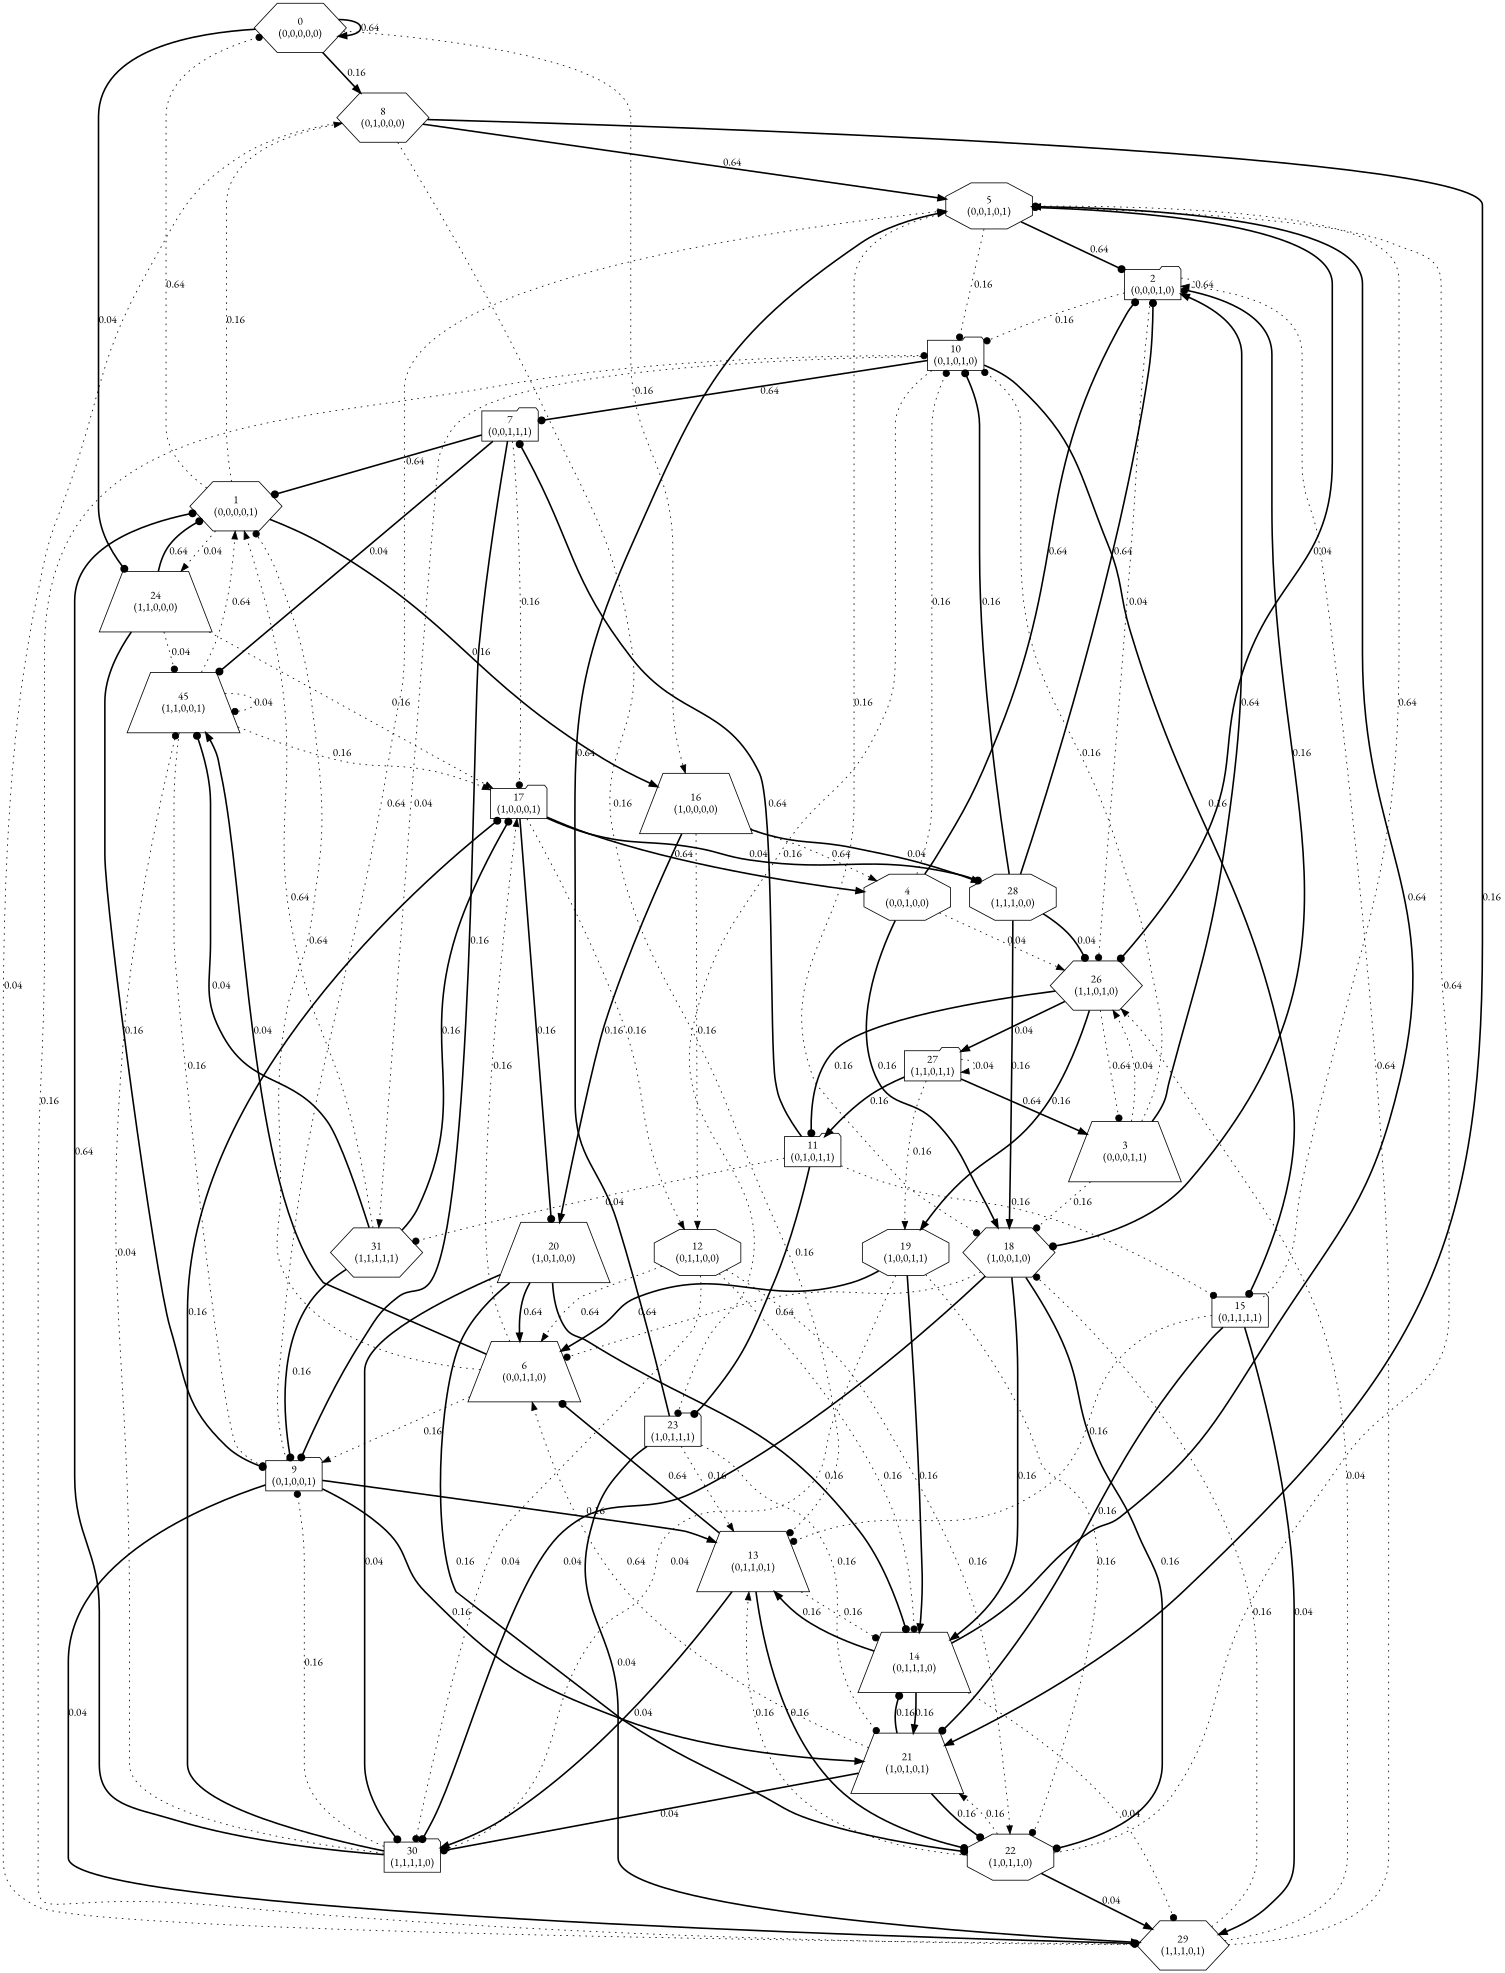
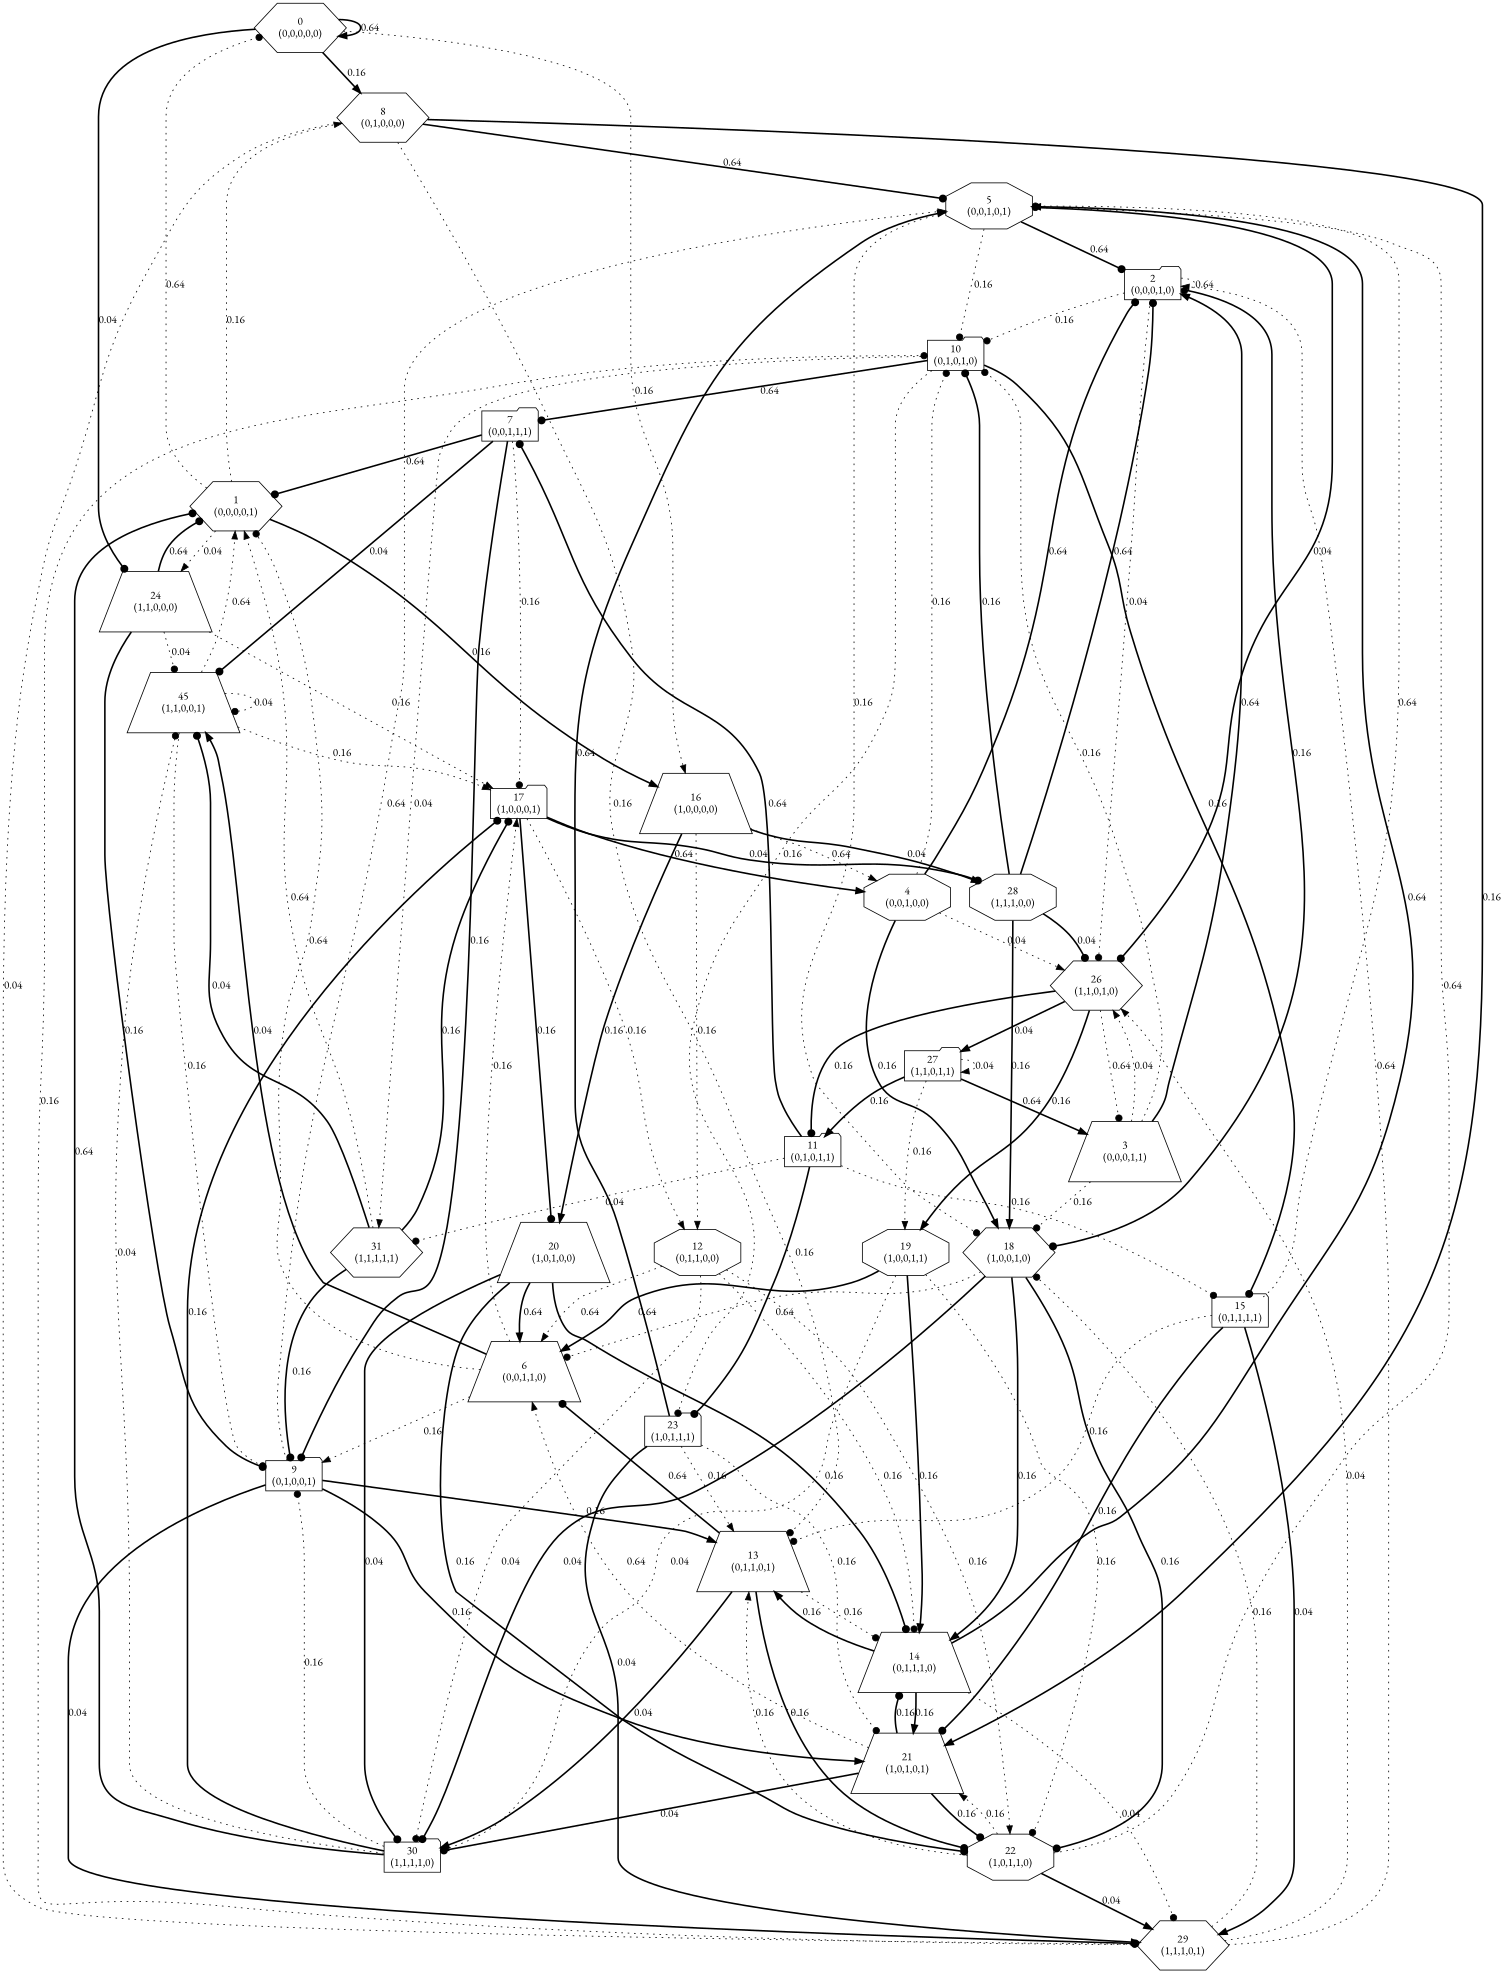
edge "8 (0,1,0,0,0)" -> "5 (0,0,1,0,1)": arrowhead normal -> dot
